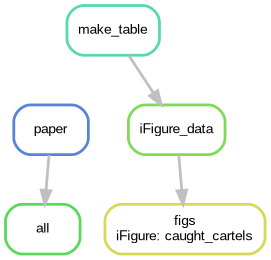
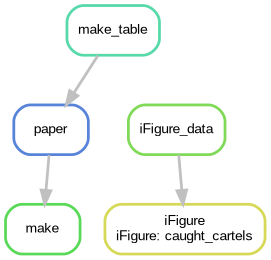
edge "make_table" -> "iFigure_data": now "make_table" -> "paper"
node "all": label "all" -> "make"
node "figs iFigure: caught_cartels": label "figs iFigure: caught_cartels" -> "iFigure iFigure: caught_cartels"
